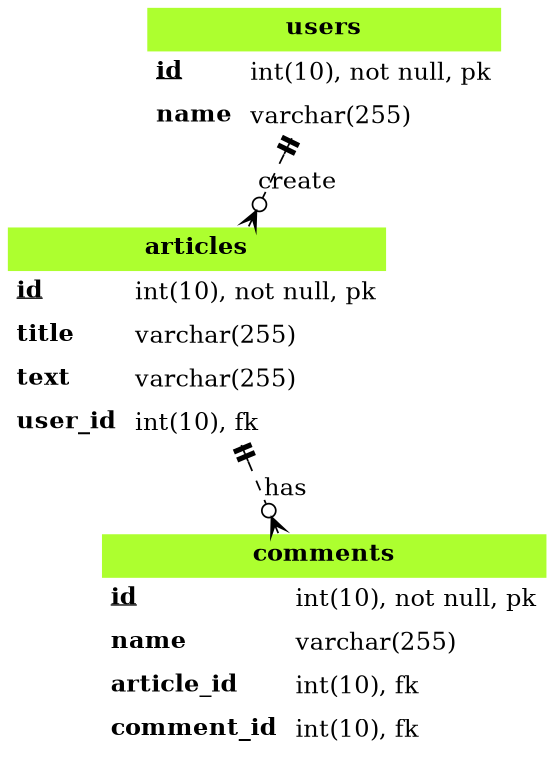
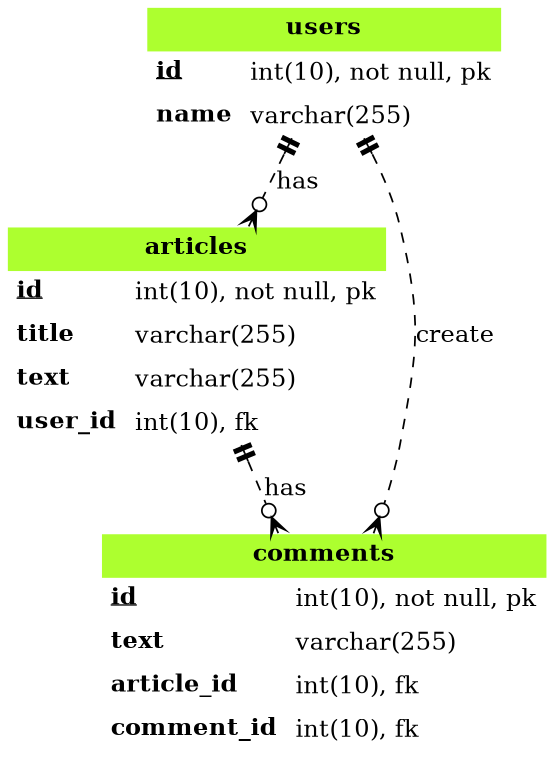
edge "users" -- "articles": label "create" -> "has"
edge "users" -- "comments": added, label "create"
node "comments": text "name" -> "text"
